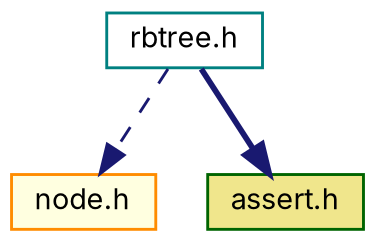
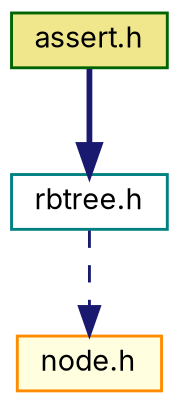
edge "rbtree.h" -> "assert.h": reversed
